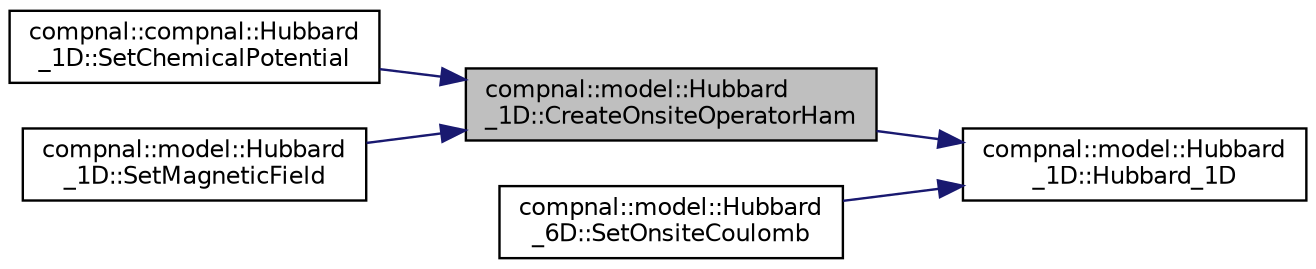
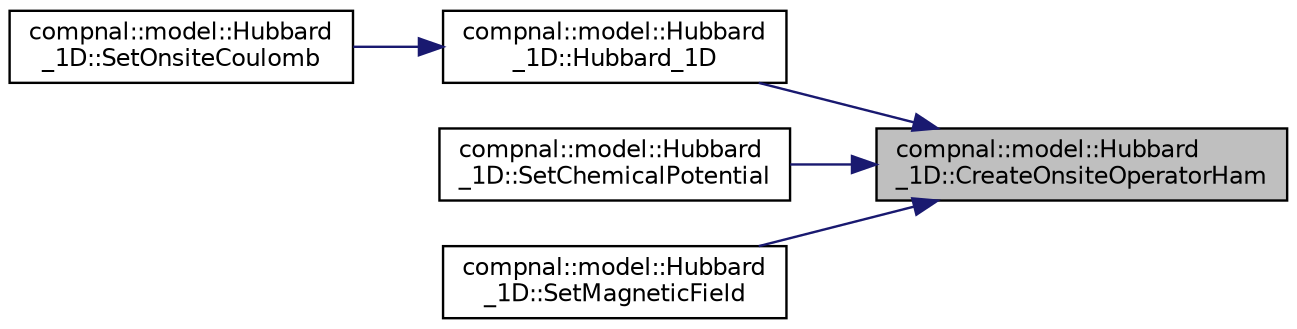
node "compnal::compnal::Hubbard _1D::SetChemicalPotential": label "compnal::compnal::Hubbard _1D::SetChemicalPotential" -> "compnal::model::Hubbard _1D::SetChemicalPotential"
edge "compnal::model::Hubbard _1D::CreateOnsiteOperatorHam" -> "compnal::model::Hubbard _1D::Hubbard_1D": reversed
node "compnal::model::Hubbard _6D::SetOnsiteCoulomb": label "compnal::model::Hubbard _6D::SetOnsiteCoulomb" -> "compnal::model::Hubbard _1D::SetOnsiteCoulomb"
